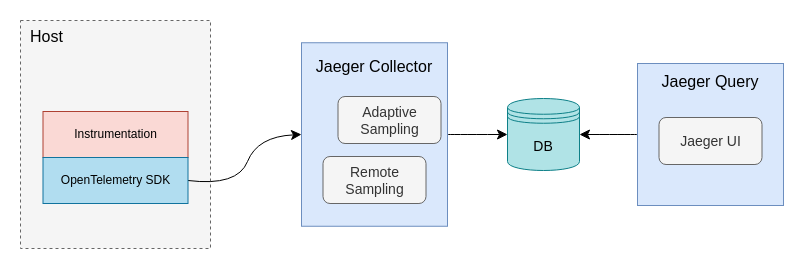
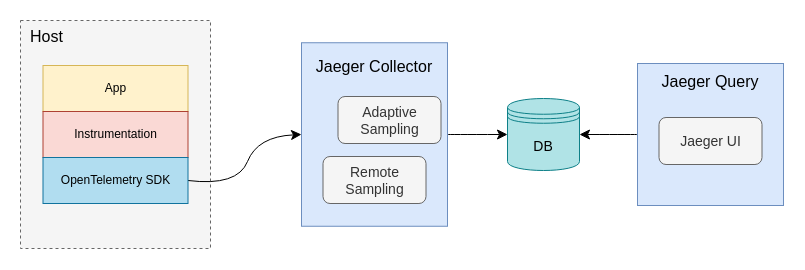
node "App": added
